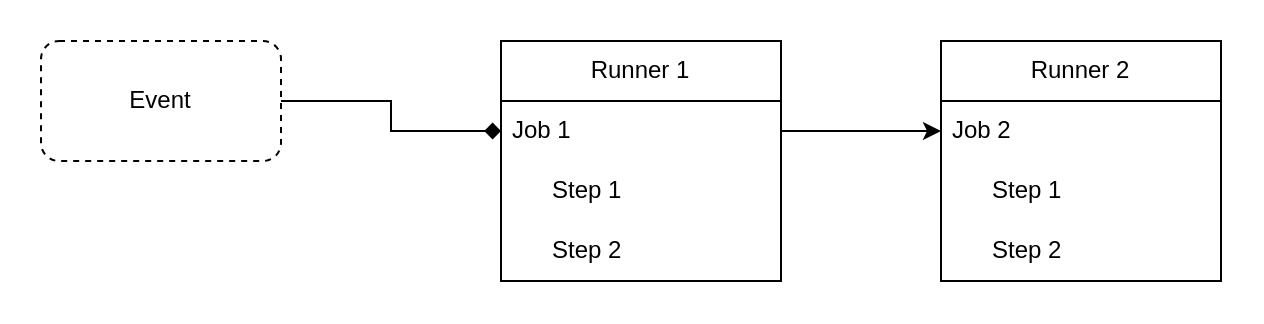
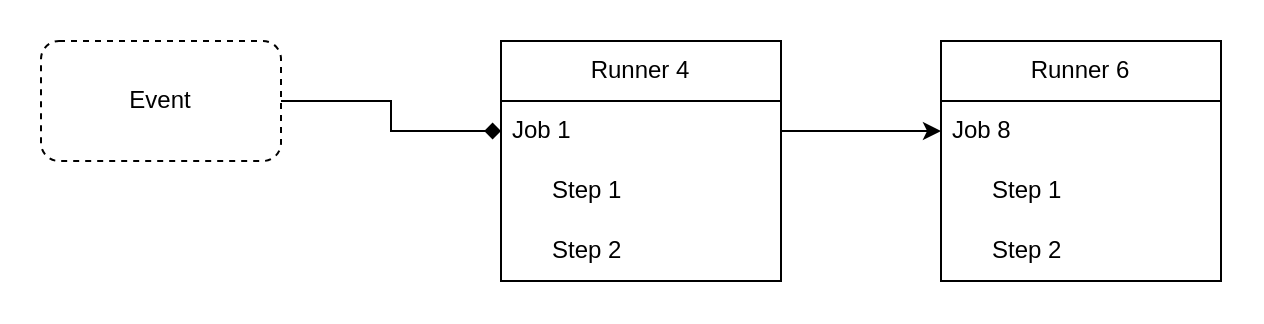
node "Runner 1": label "Runner 1" -> "Runner 4"
node "Runner 2": label "Runner 2" -> "Runner 6"
node "Job 2": label "Job 2" -> "Job 8"
